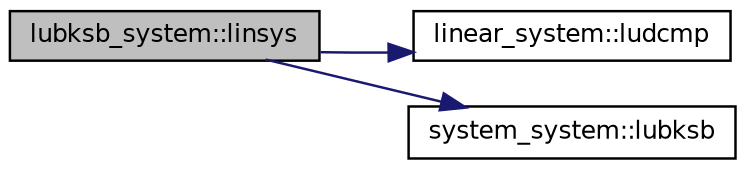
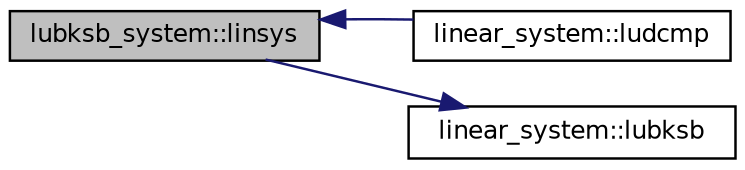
edge "lubksb_system::linsys" -> "linear_system::ludcmp": reversed
node "system_system::lubksb": label "system_system::lubksb" -> "linear_system::lubksb"
